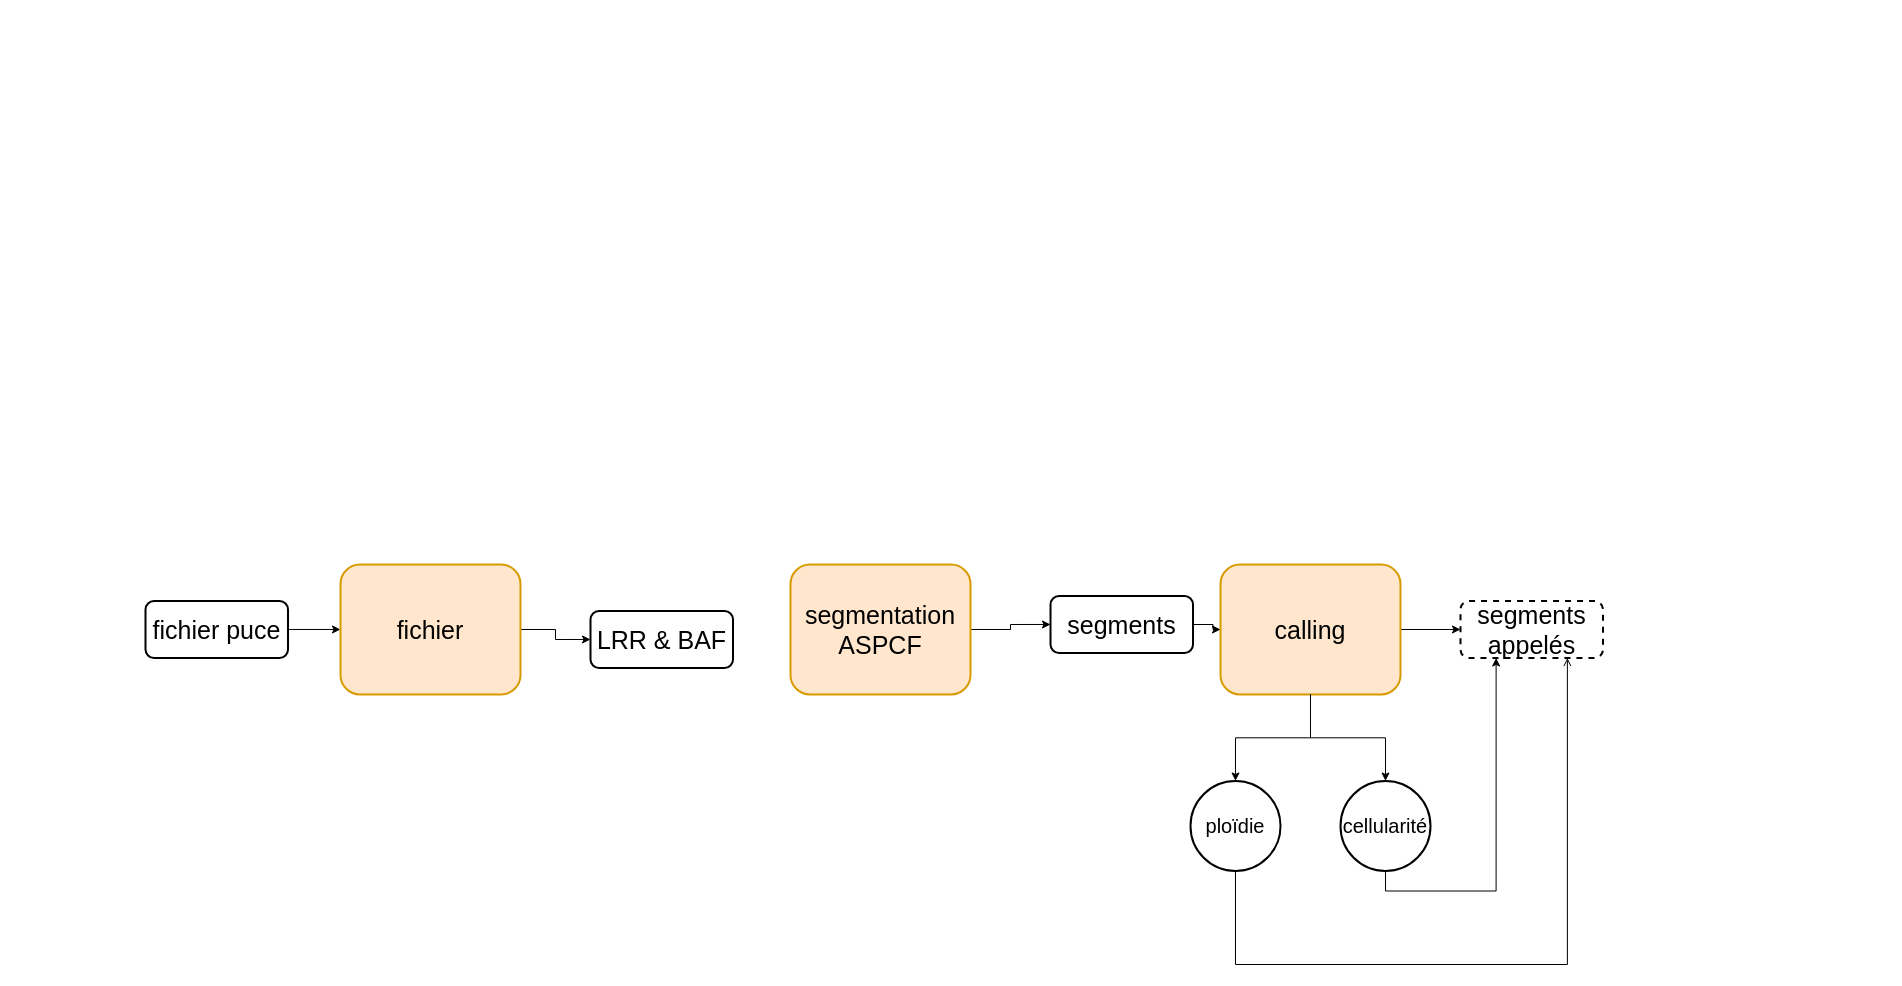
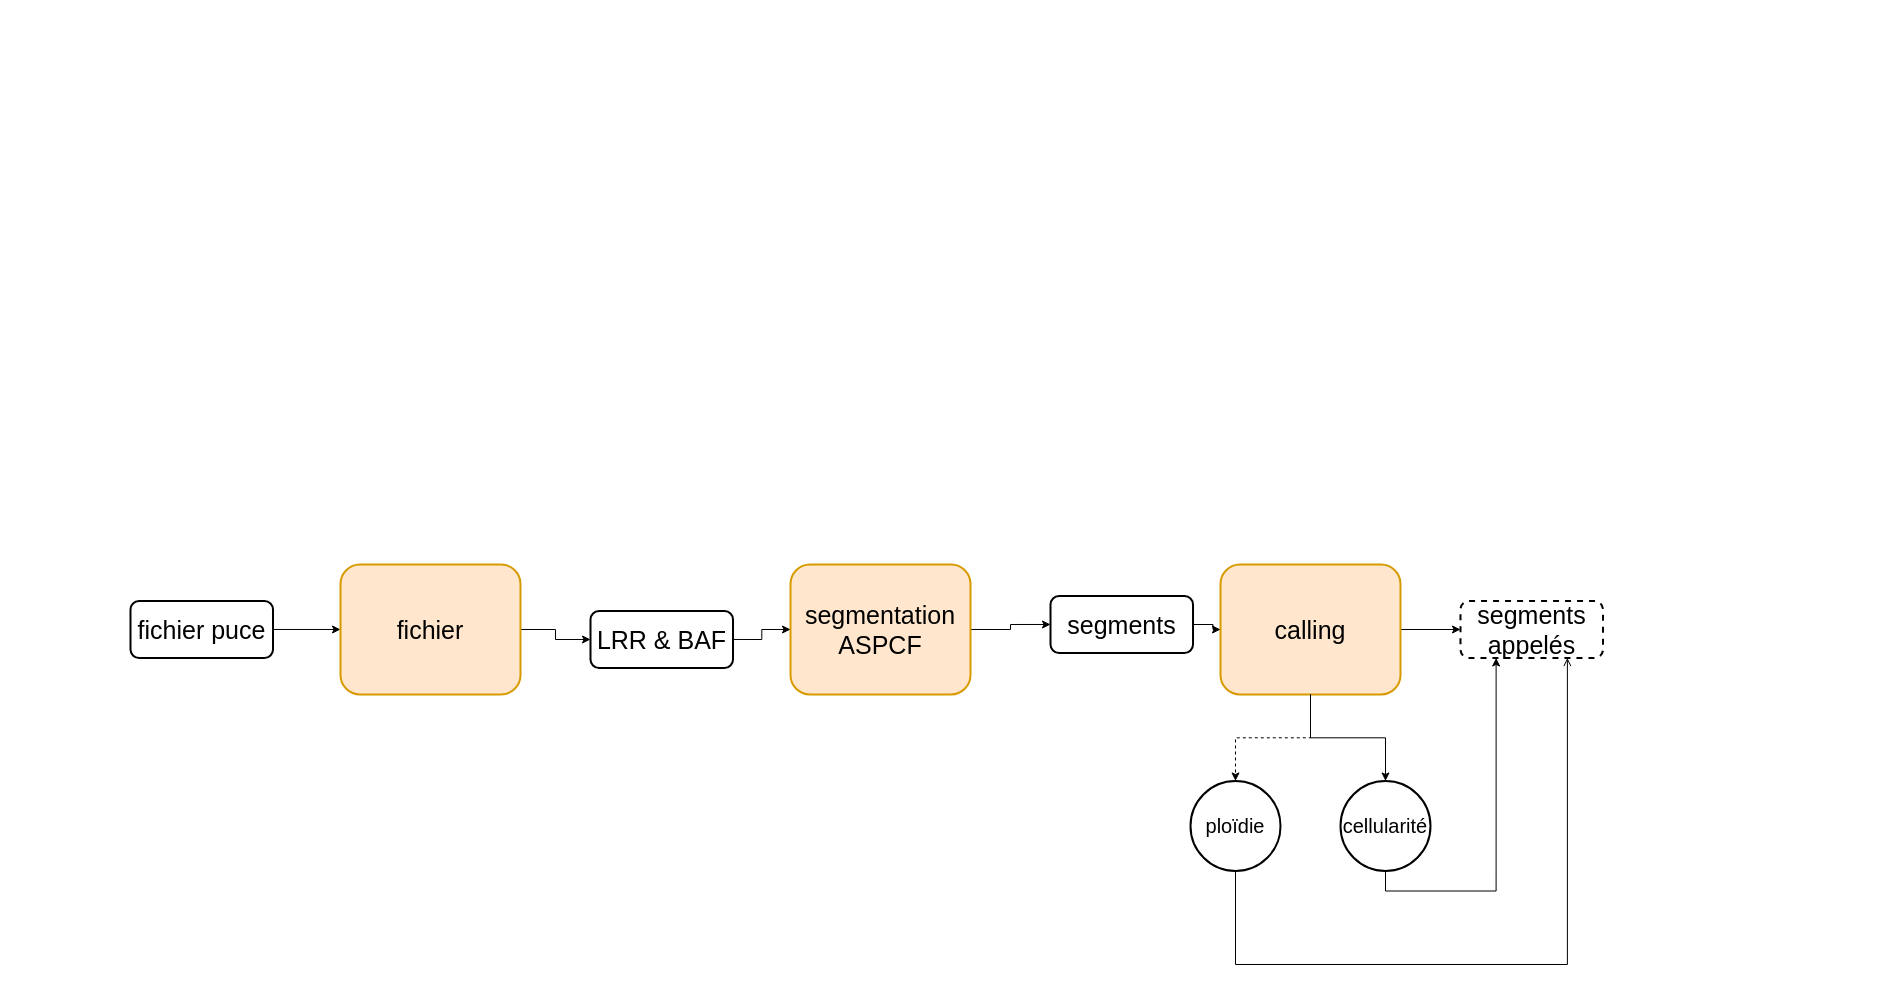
node "fichier puce": moved (217, 629) -> (202, 629)
edge "LRR & BAF" -> "segmentation ASPCF": added
edge "calling" -> "ploïdie": style solid -> dashed
